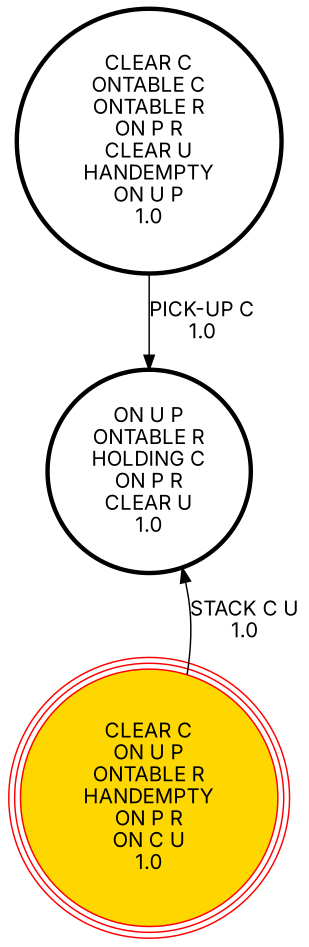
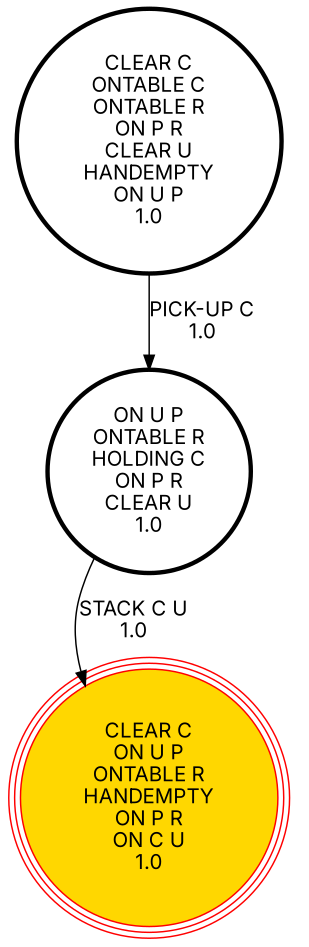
edge "CLEAR C ON U P ONTABLE R HANDEMPTY ON P R ON C U 1.0" -> "ON U P ONTABLE R HOLDING C ON P R CLEAR U 1.0": reversed
